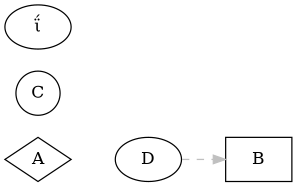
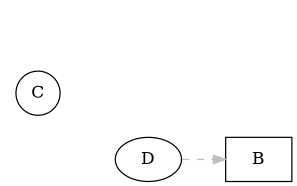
node "ΐ": removed
node "A": removed
